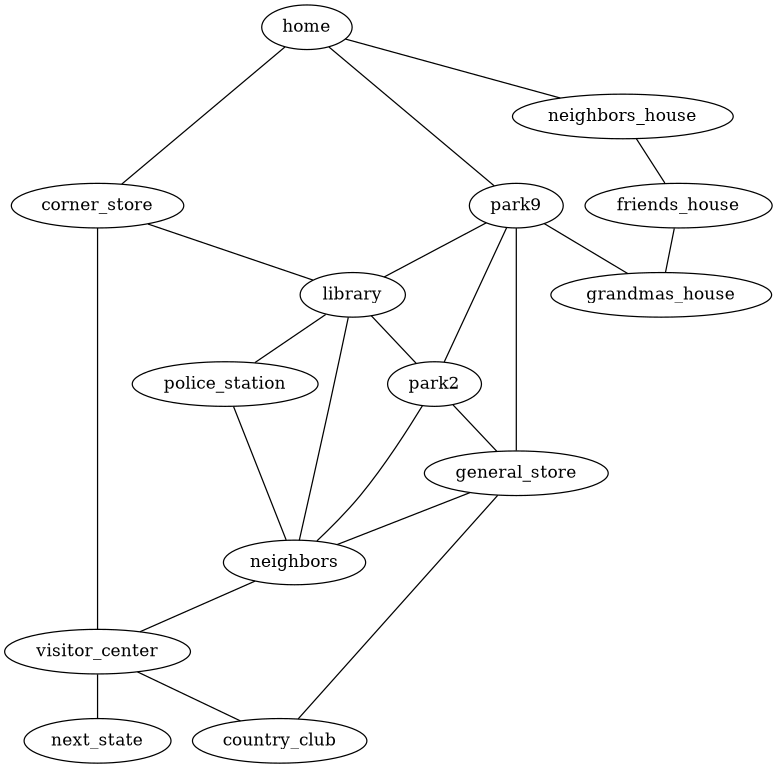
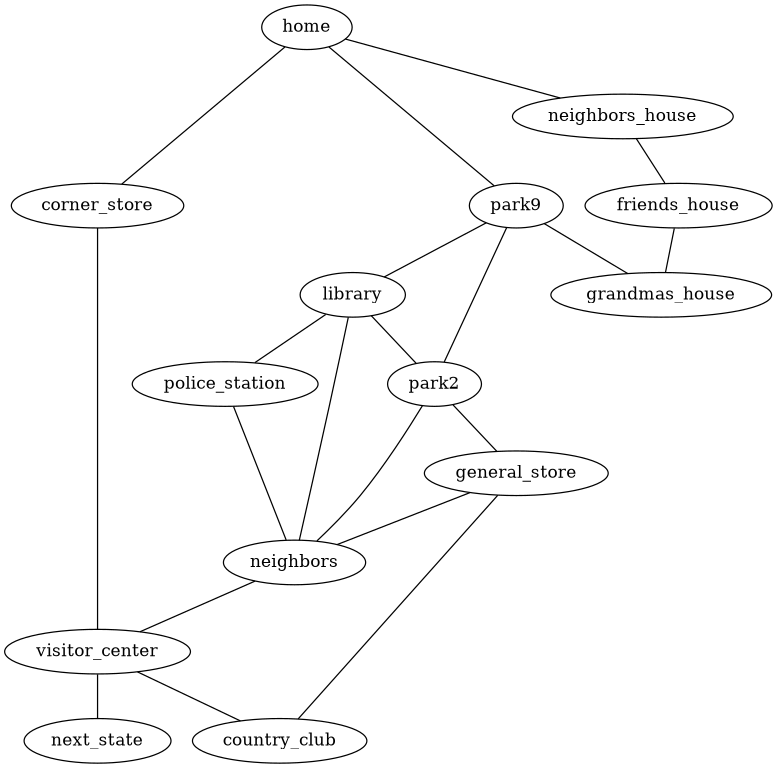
edge "corner_store" -- "library": removed
edge "park9" -- "general_store": removed
